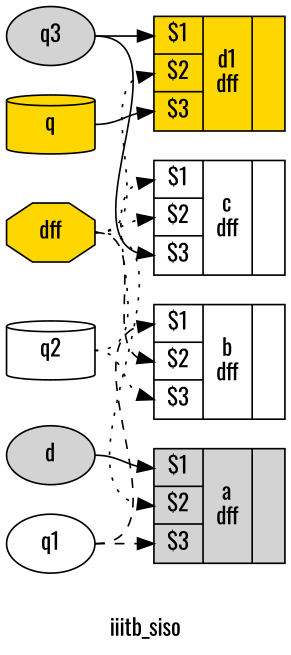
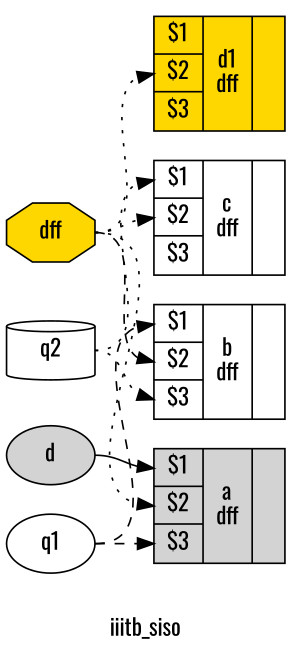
node "q3": removed
node "q": removed
